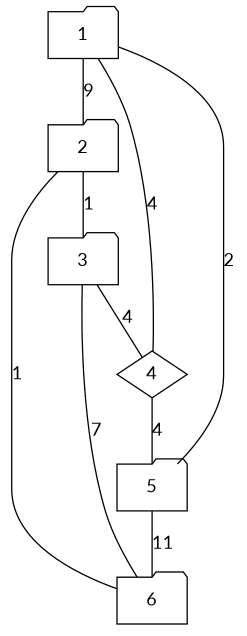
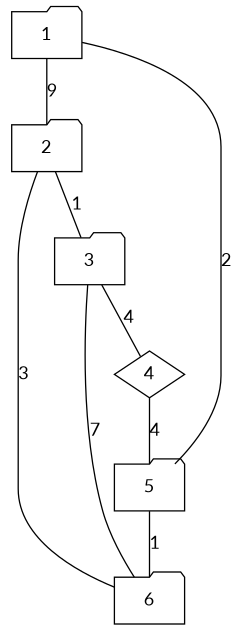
edge "1" -- "4": removed, label "4"
edge "2" -- "6": label "1" -> "3"
edge "5" -- "6": label "11" -> "1"
